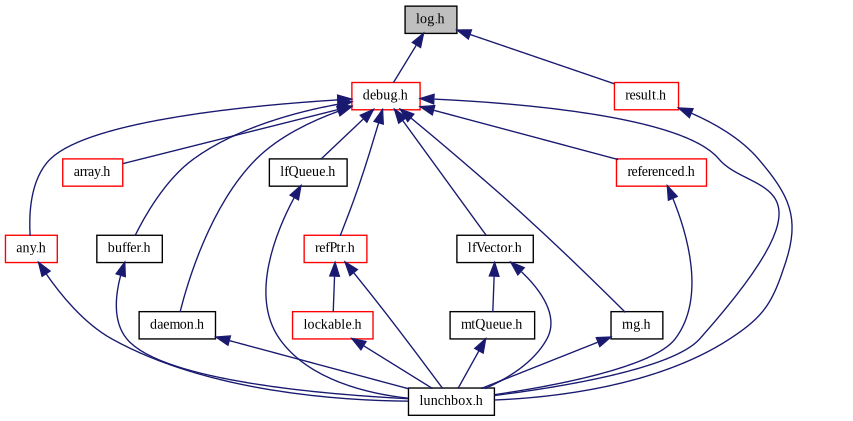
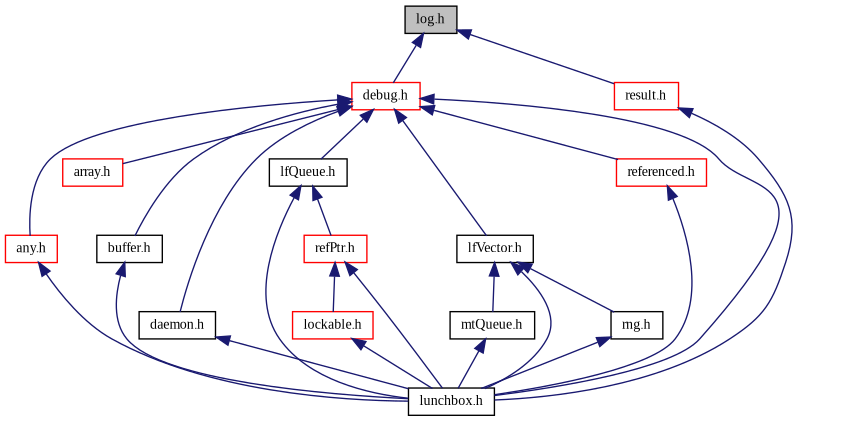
edge "refPtr.h" -> "debug.h": now "refPtr.h" -> "lfQueue.h"
edge "rng.h" -> "debug.h": now "rng.h" -> "lfVector.h"
